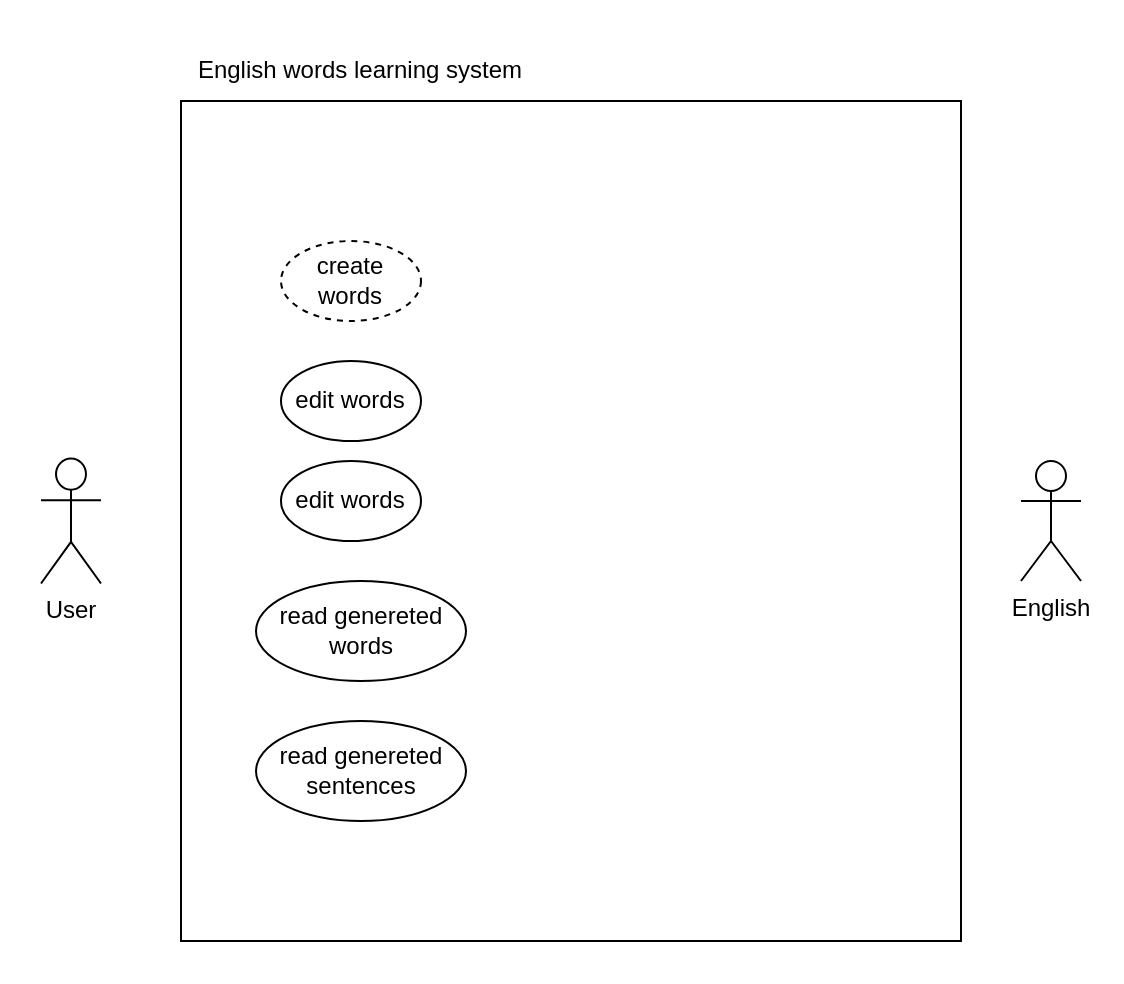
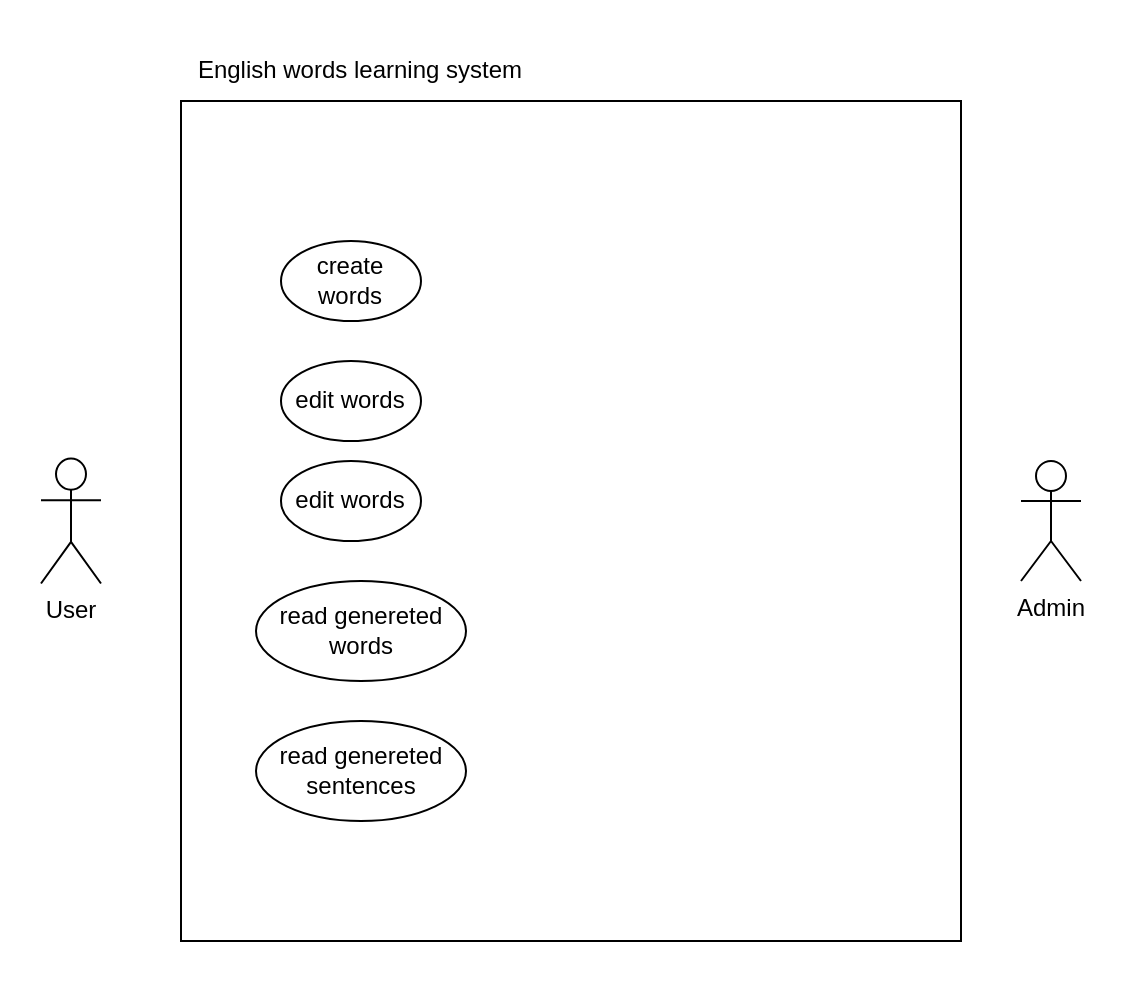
node "create words": style dashed -> solid
node "English": label "English" -> "Admin"
